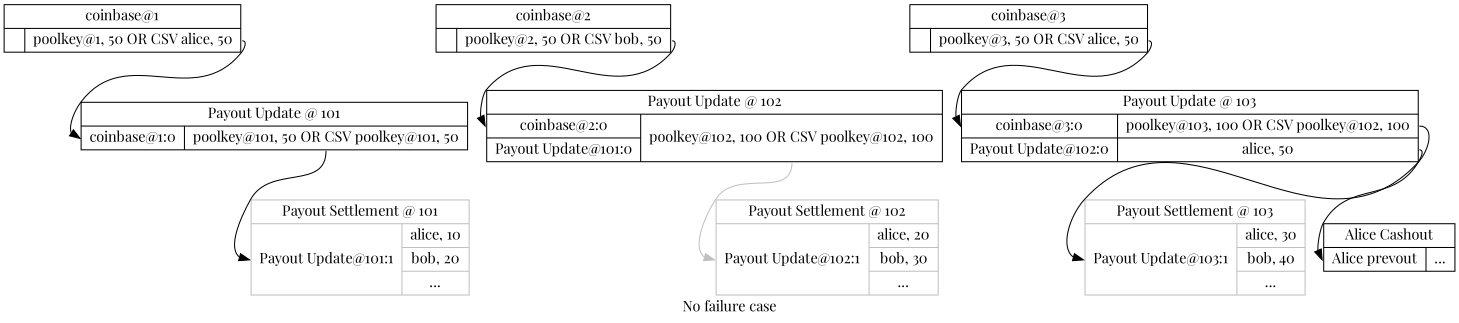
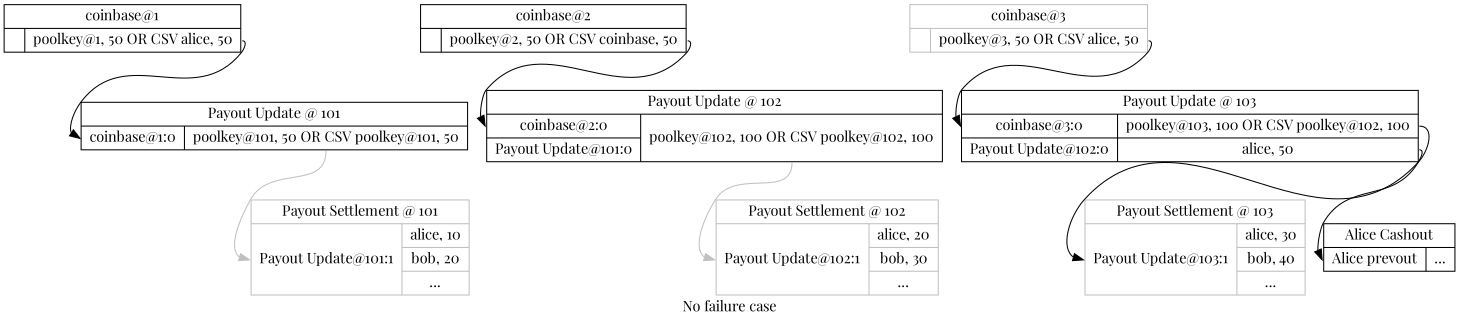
node "coinbase@3": color black -> grey
node "coinbase@2": text "poolkey@2, 50 OR CSV bob, 50" -> "poolkey@2, 50 OR CSV coinbase, 50"
edge "Payout Update @ 101" -> "Payout Settlement @ 101": color black -> grey
